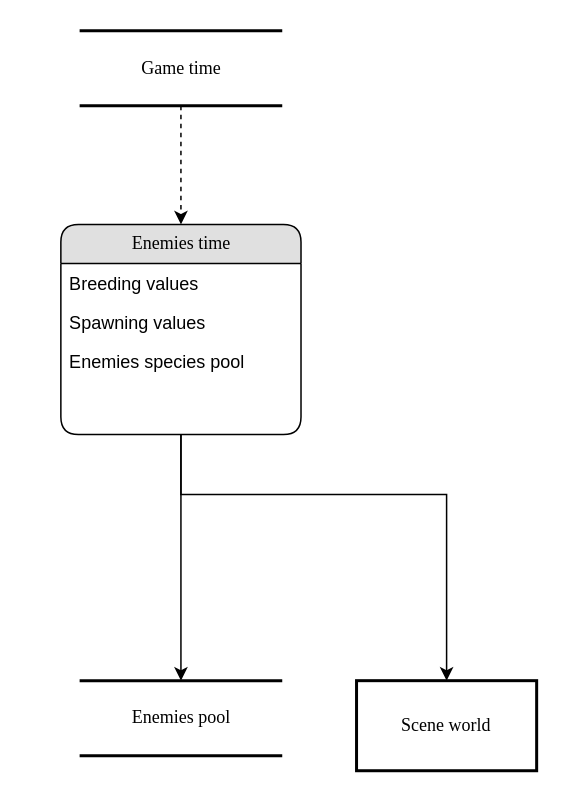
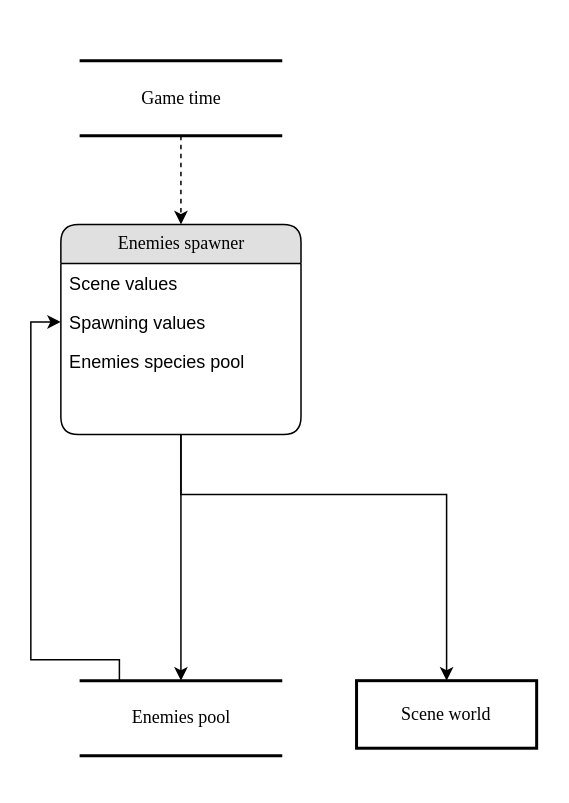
node "Game time": moved (181, 68) -> (181, 98)
node "Enemies time": label "Enemies time" -> "Enemies spawner"
node "Breeding values": label "Breeding values" -> "Scene values"
edge "Enemies pool" -> "Spawning values": added
node "Scene world": size 180x90 -> 180x68
